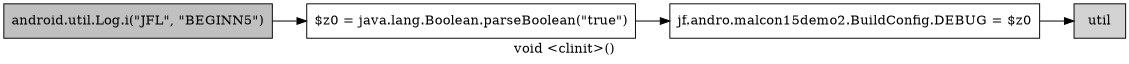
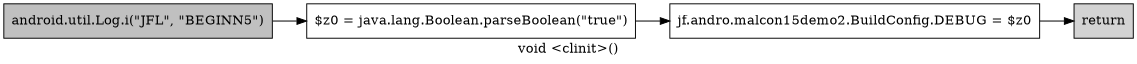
node "util": label "util" -> "return"
